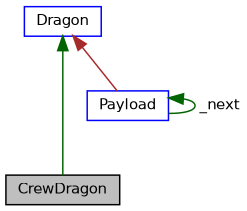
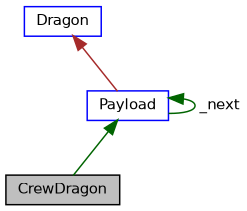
edge "CrewDragon" -> "Dragon": now "CrewDragon" -> "Payload"
